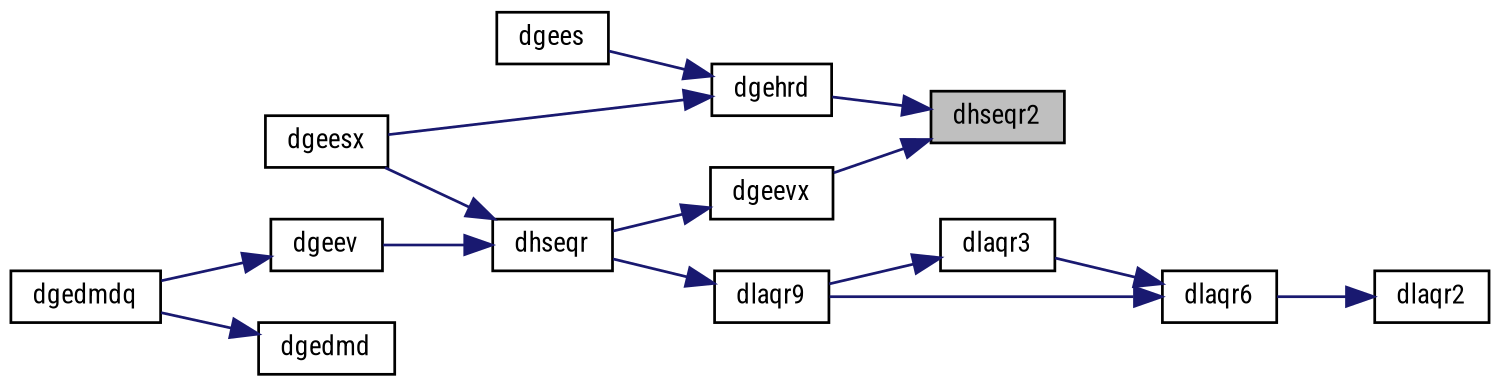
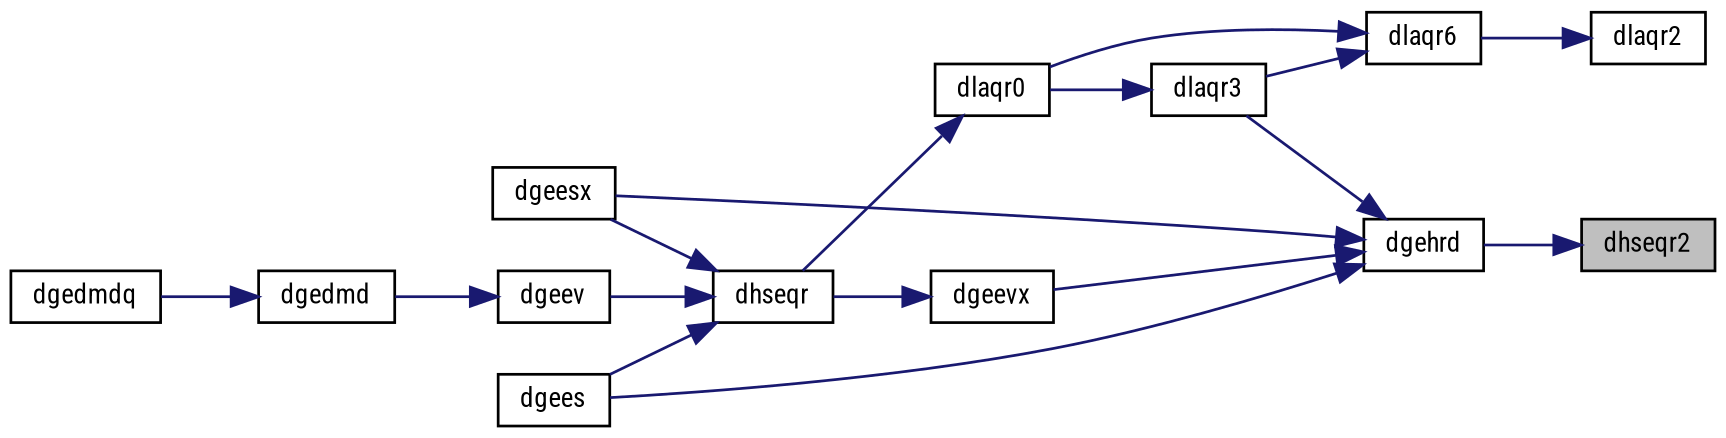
edge "dlaqr3" -> "dgehrd": added
edge "dgeevx" -> "dhseqr2": now "dgeevx" -> "dgehrd"
edge "dgedmdq" -> "dgeev": now "dgedmd" -> "dgeev"
node "dlaqr9": label "dlaqr9" -> "dlaqr0"
edge "dgees" -> "dhseqr": added
